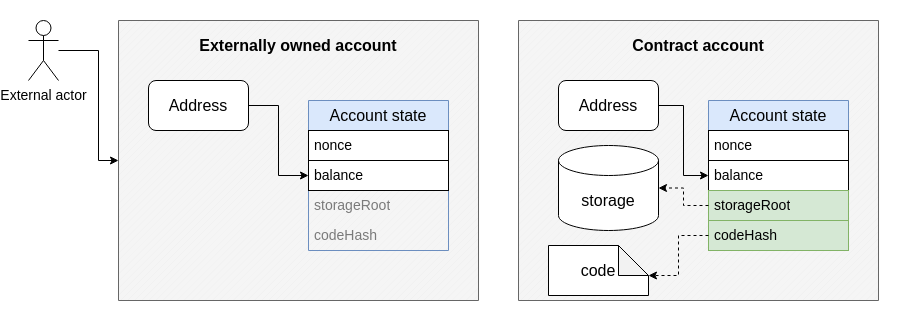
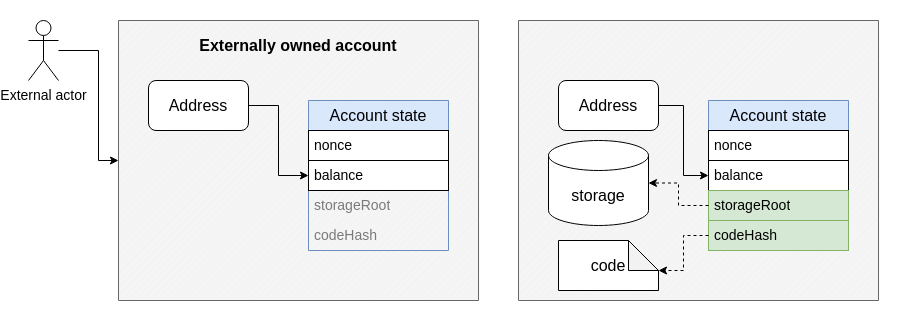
node "Contract account": removed
node "storage": moved (609, 188) -> (599, 183)
node "code": moved (599, 271) -> (609, 266)
